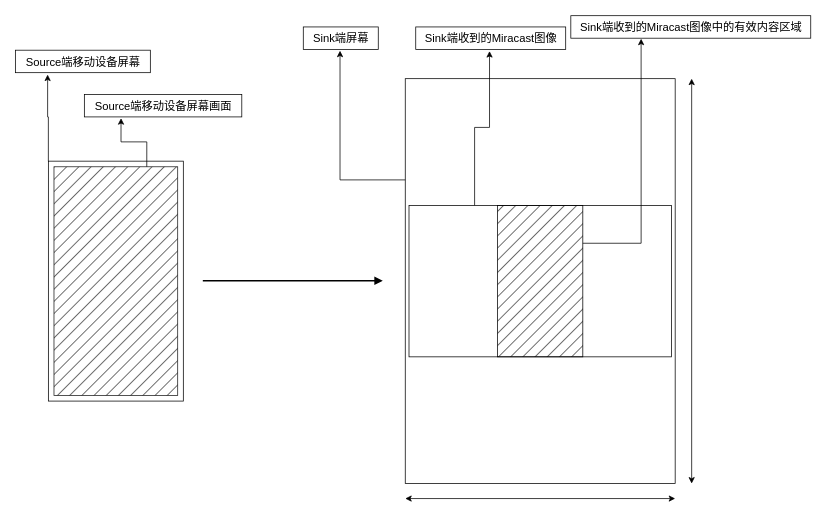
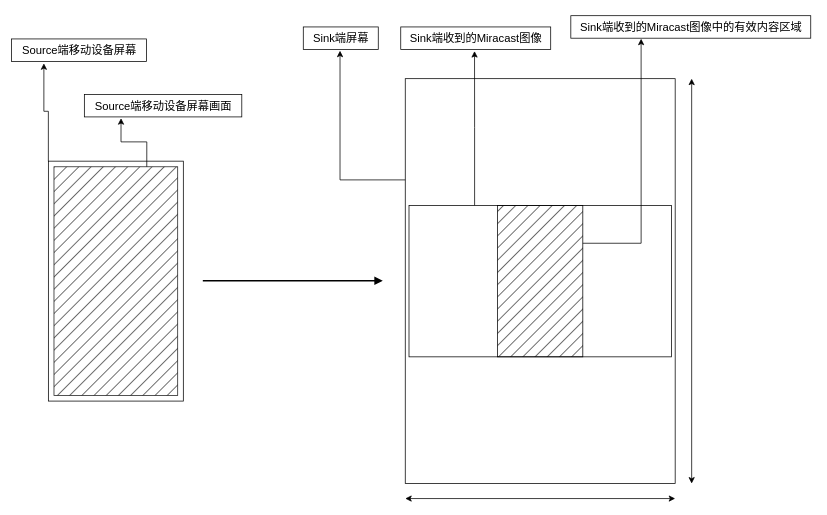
node "Sink端收到的Miracast图像": moved (491, 38) -> (476, 38)
node "Source端移动设备屏幕": moved (83, 61) -> (79, 50)
